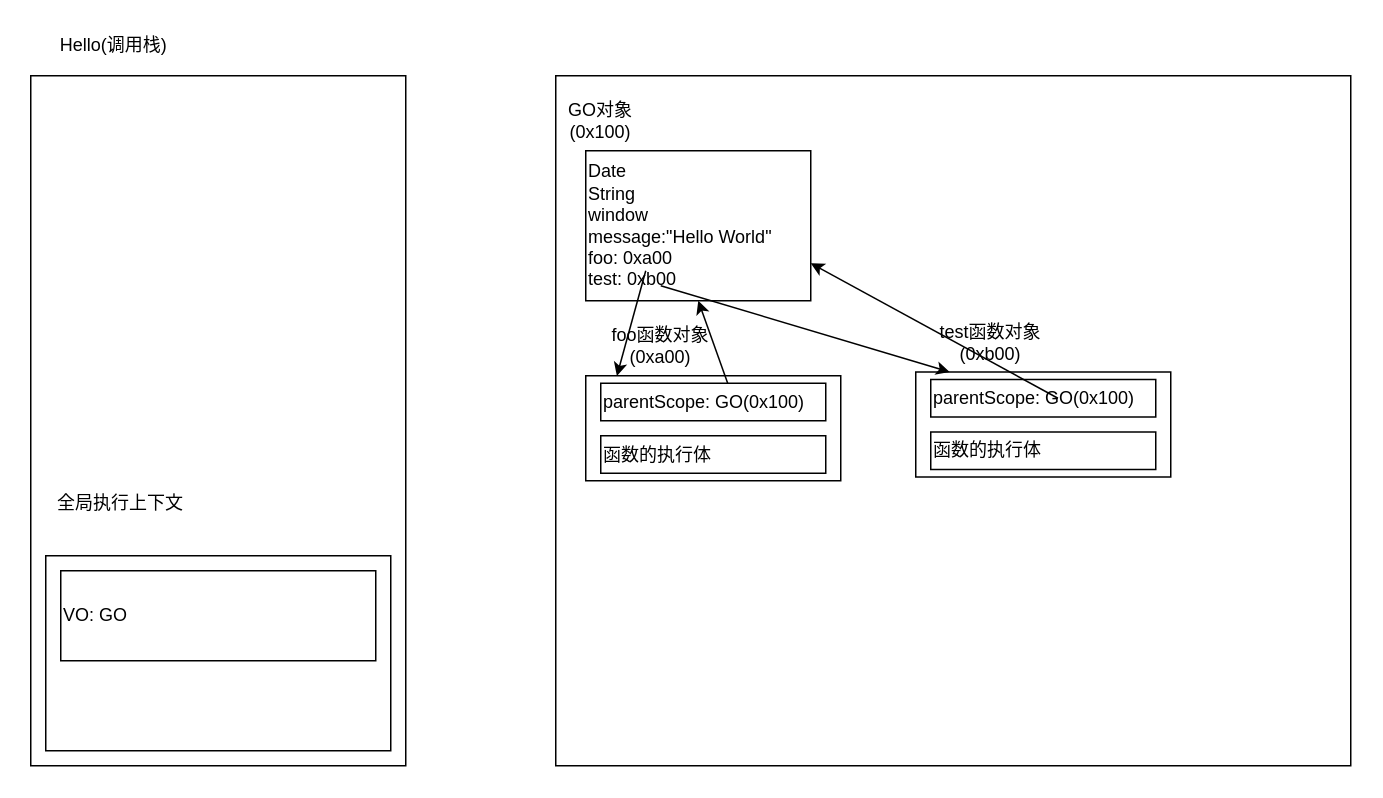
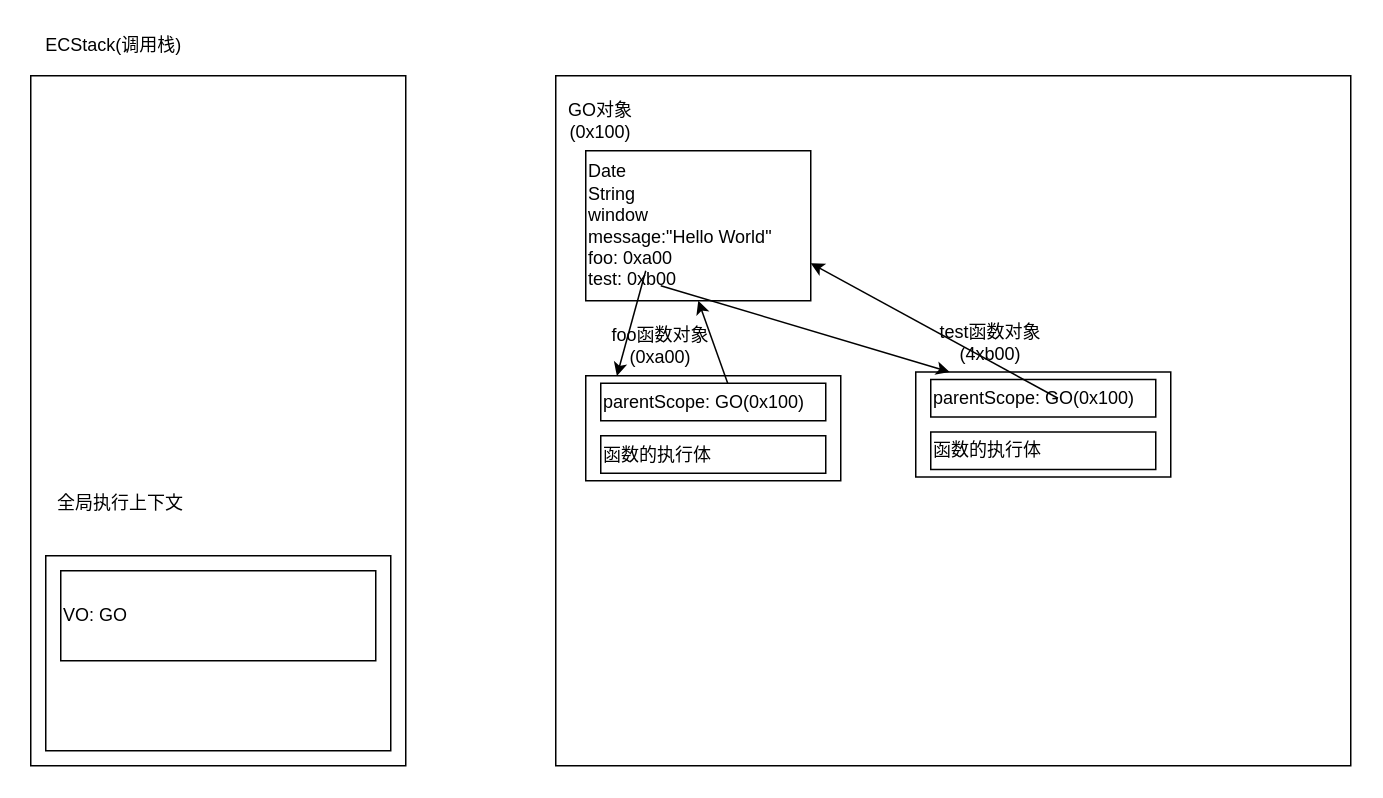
node "Hello(调用栈)": label "Hello(调用栈)" -> "ECStack(调用栈)"
node "test函数对象(0xb00)": label "test函数对象(0xb00)" -> "test函数对象(4xb00)"
